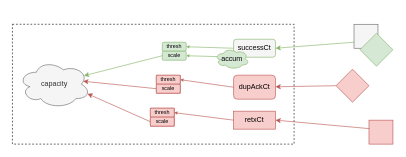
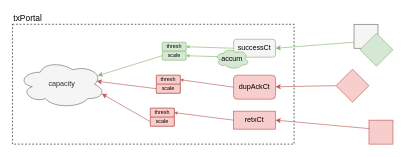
node "txPortal": added
node "capacity": size 72x48 -> 87x48
